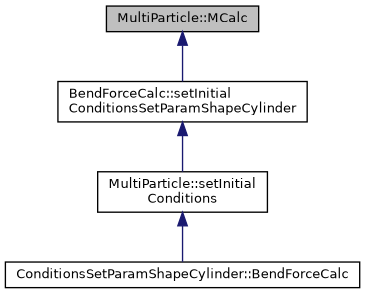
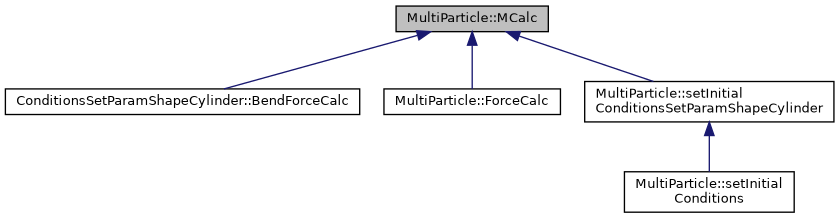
node "BendForceCalc::setInitial ConditionsSetParamShapeCylinder": label "BendForceCalc::setInitial ConditionsSetParamShapeCylinder" -> "MultiParticle::setInitial ConditionsSetParamShapeCylinder"
node "MultiParticle::ForceCalc": added
edge "ConditionsSetParamShapeCylinder::BendForceCalc" -> "MultiParticle::setInitial Conditions": now "ConditionsSetParamShapeCylinder::BendForceCalc" -> "MultiParticle::MCalc"
